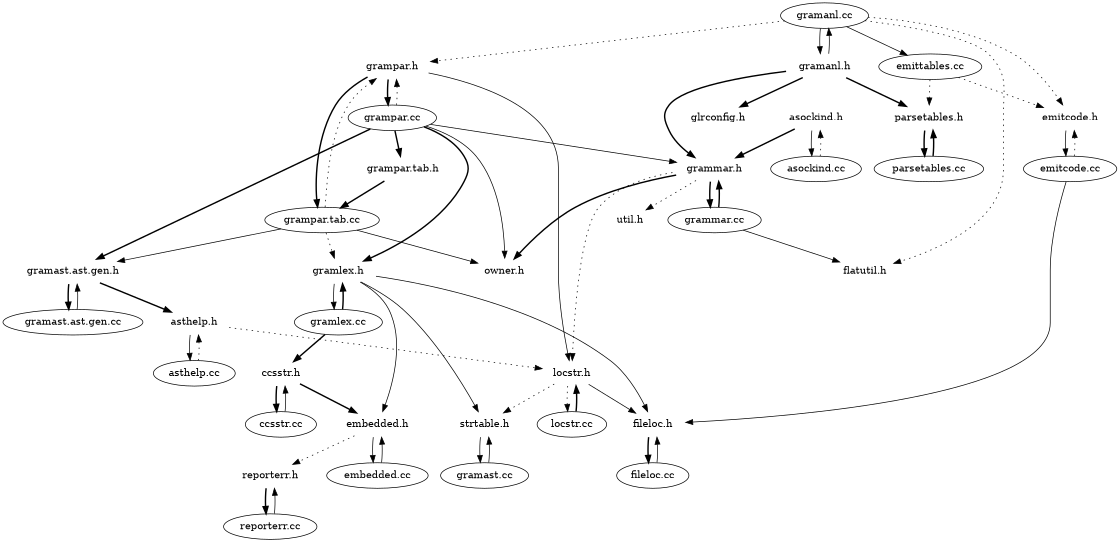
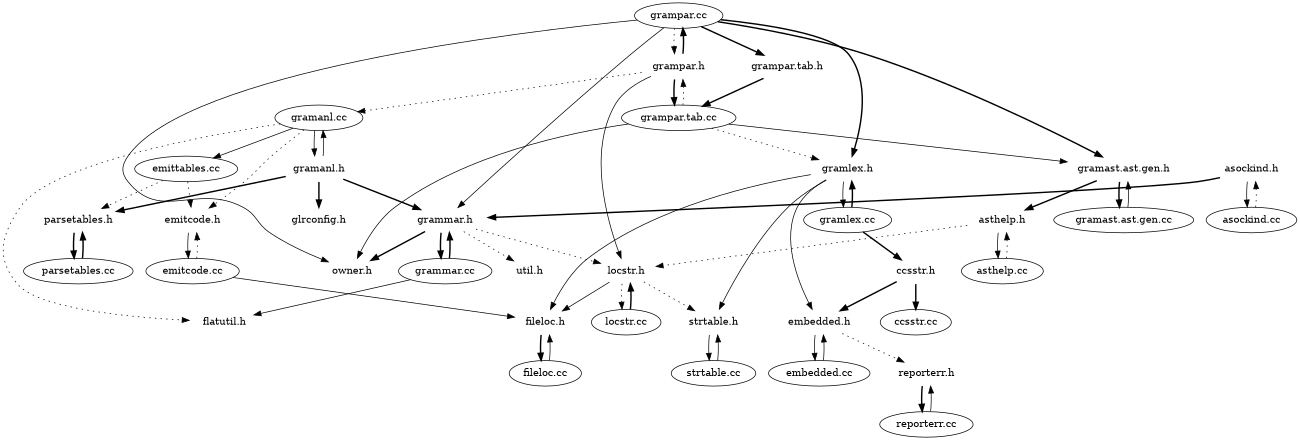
edge "gramanl.cc" -> "grampar.h": reversed
edge "ccsstr.cc" -> "ccsstr.h": removed
node "gramast.cc": label "gramast.cc" -> "strtable.cc"
